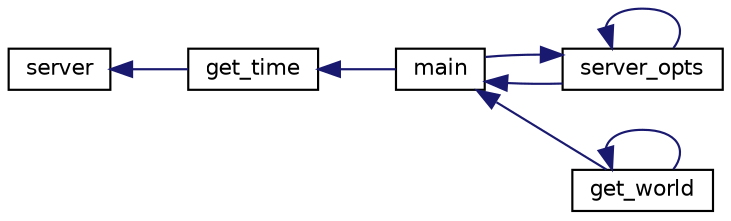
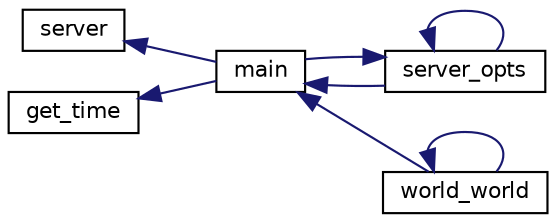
edge "get_time" -> "server": now "main" -> "server"
node "get_world": label "get_world" -> "world_world"
